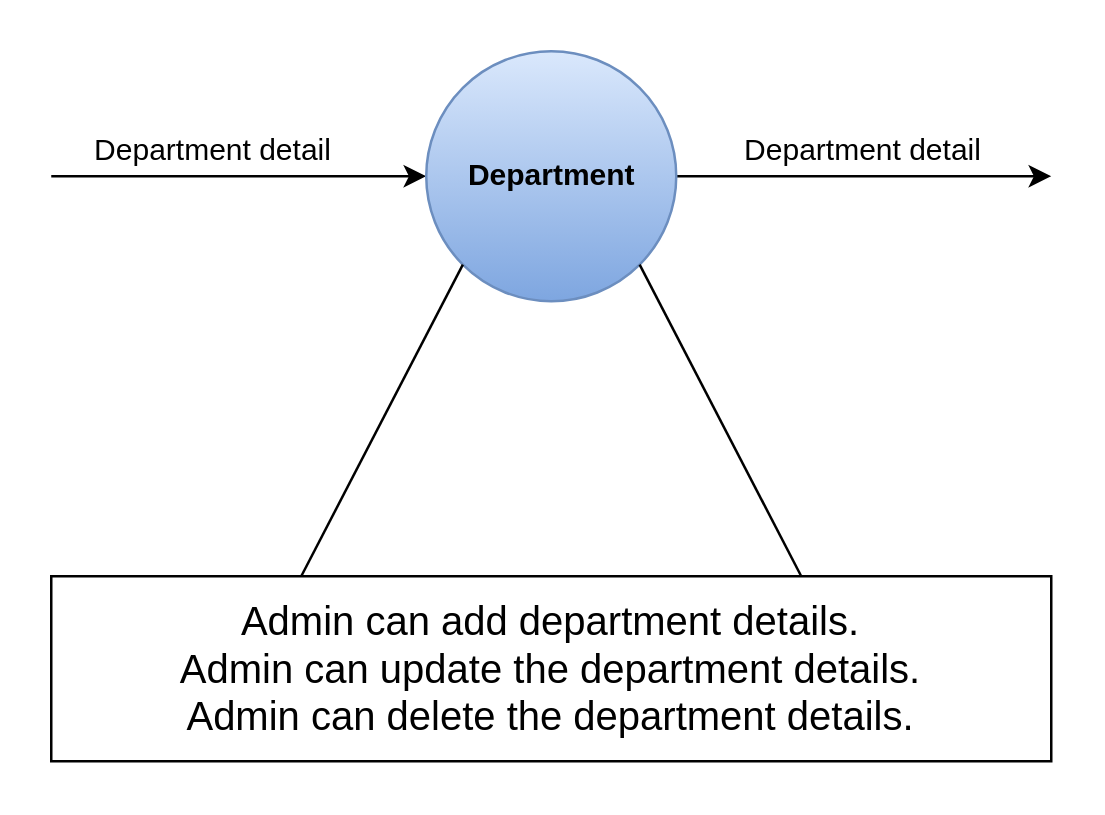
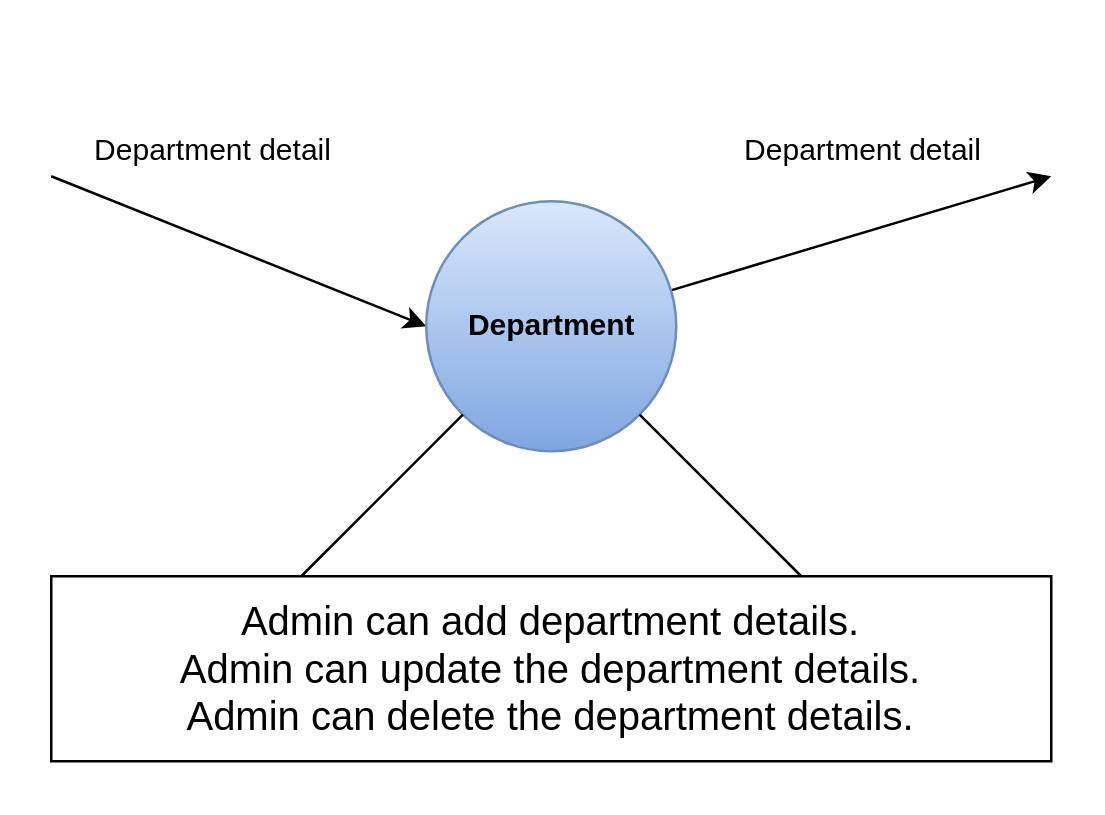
node "Department": moved (551, 176) -> (551, 326)
